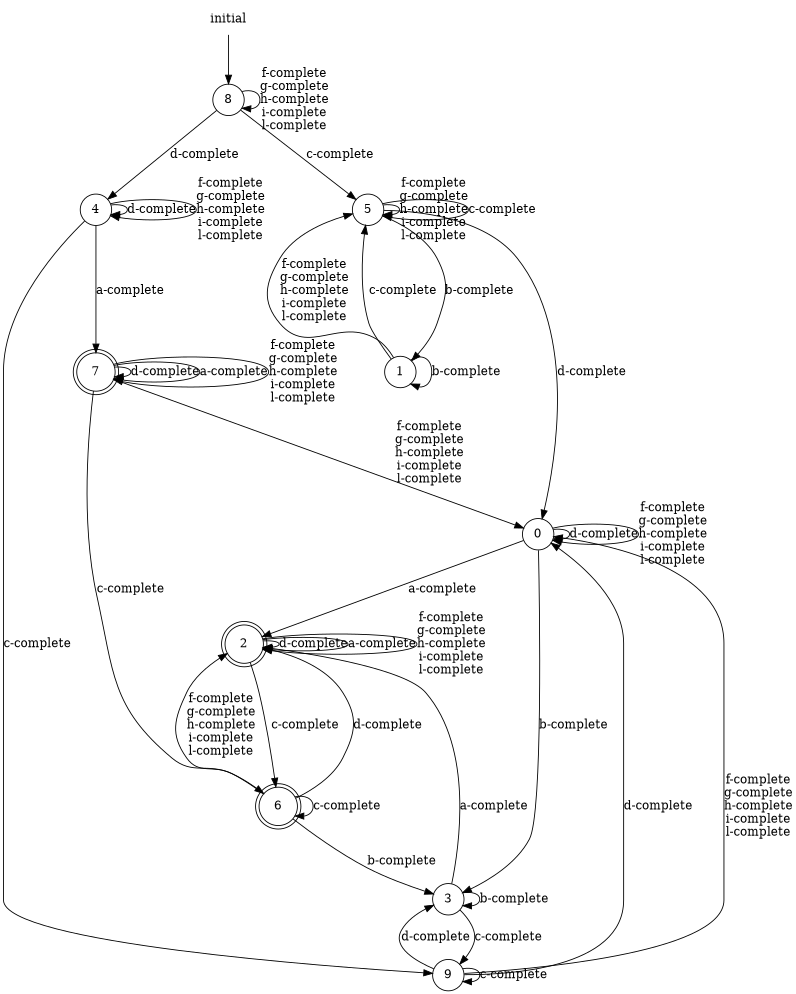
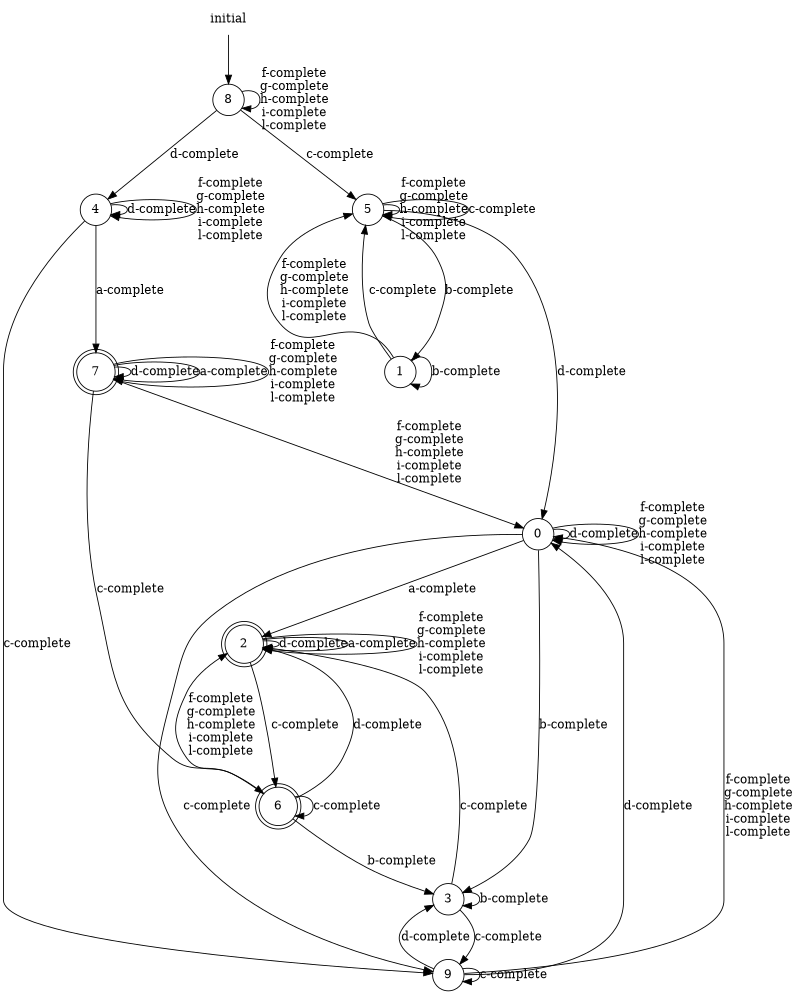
edge "0" -> "9": added, label "c-complete"
edge "3" -> "2": label "a-complete" -> "c-complete"
